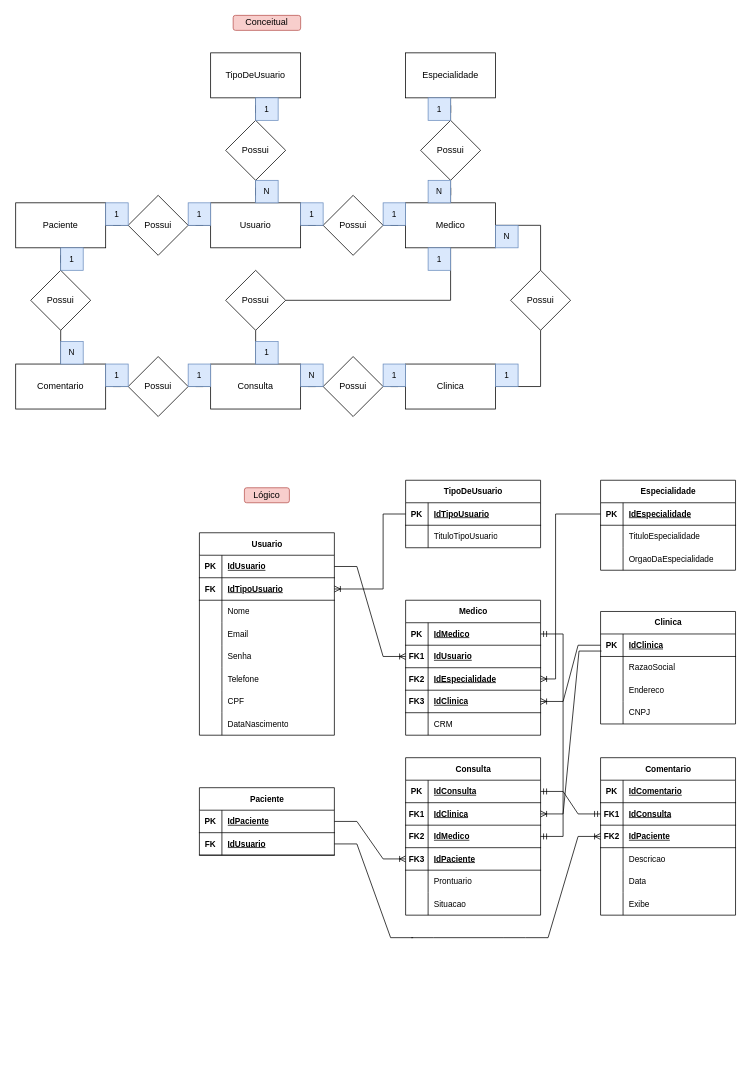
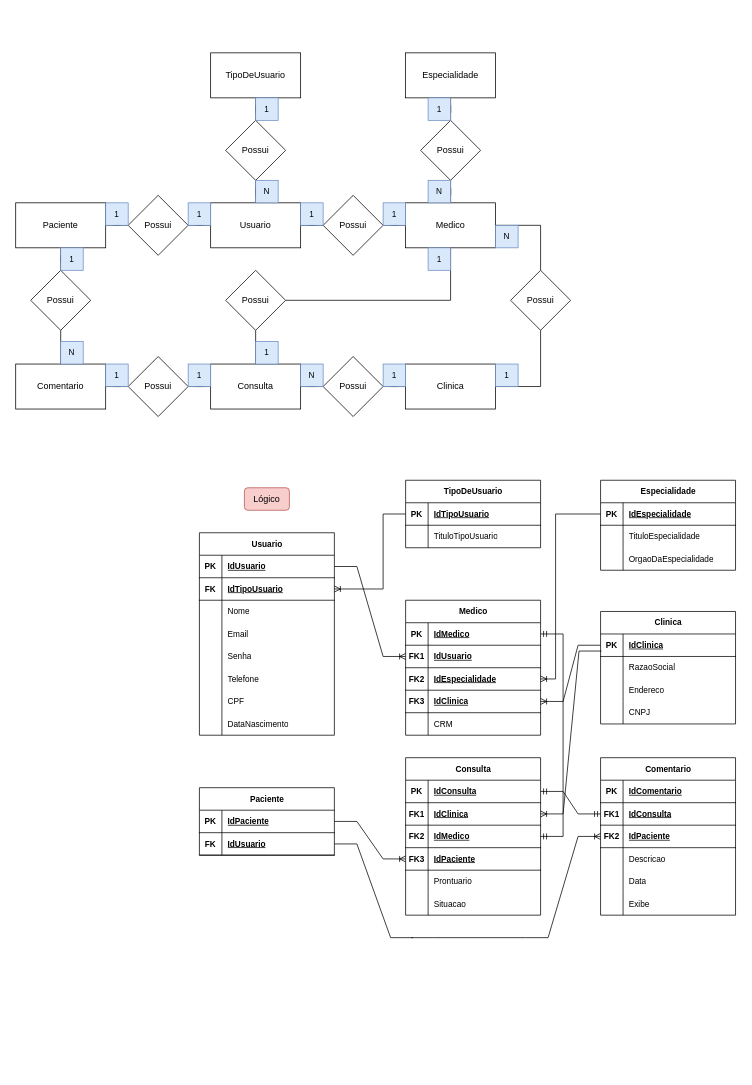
node "Conceitual": removed
node "Lógico": size 45x15 -> 45x23
